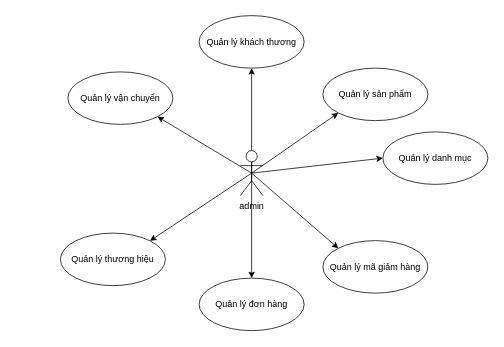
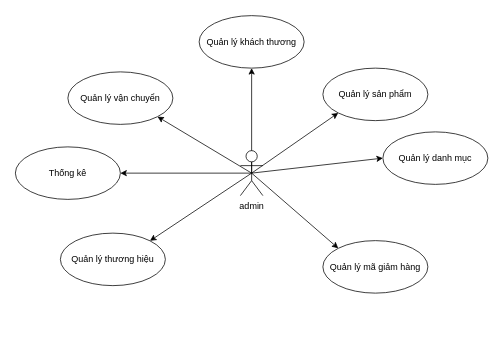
node "Thống kê": added
edge "admin" -> "Thống kê": added
edge "admin" -> "Quản lý đơn hàng": removed
node "Quản lý đơn hàng": removed
